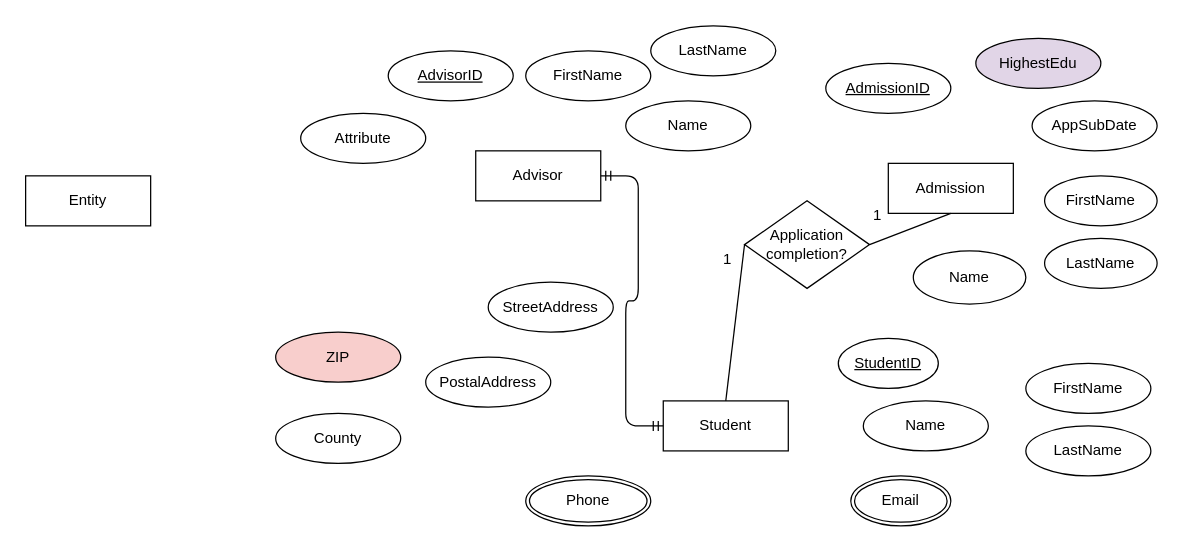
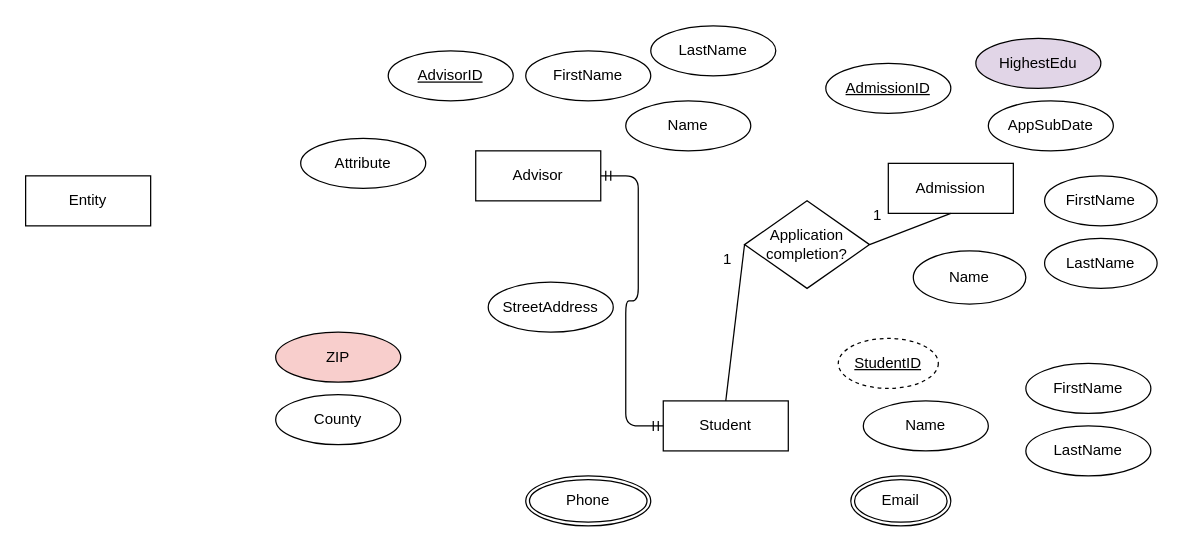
node "AppSubDate": moved (1094, 126) -> (1051, 126)
node "Attribute": moved (363, 138) -> (363, 163)
node "StudentID": style solid -> dashed
node "PostalAddress": removed
node "County": moved (338, 438) -> (338, 419)
